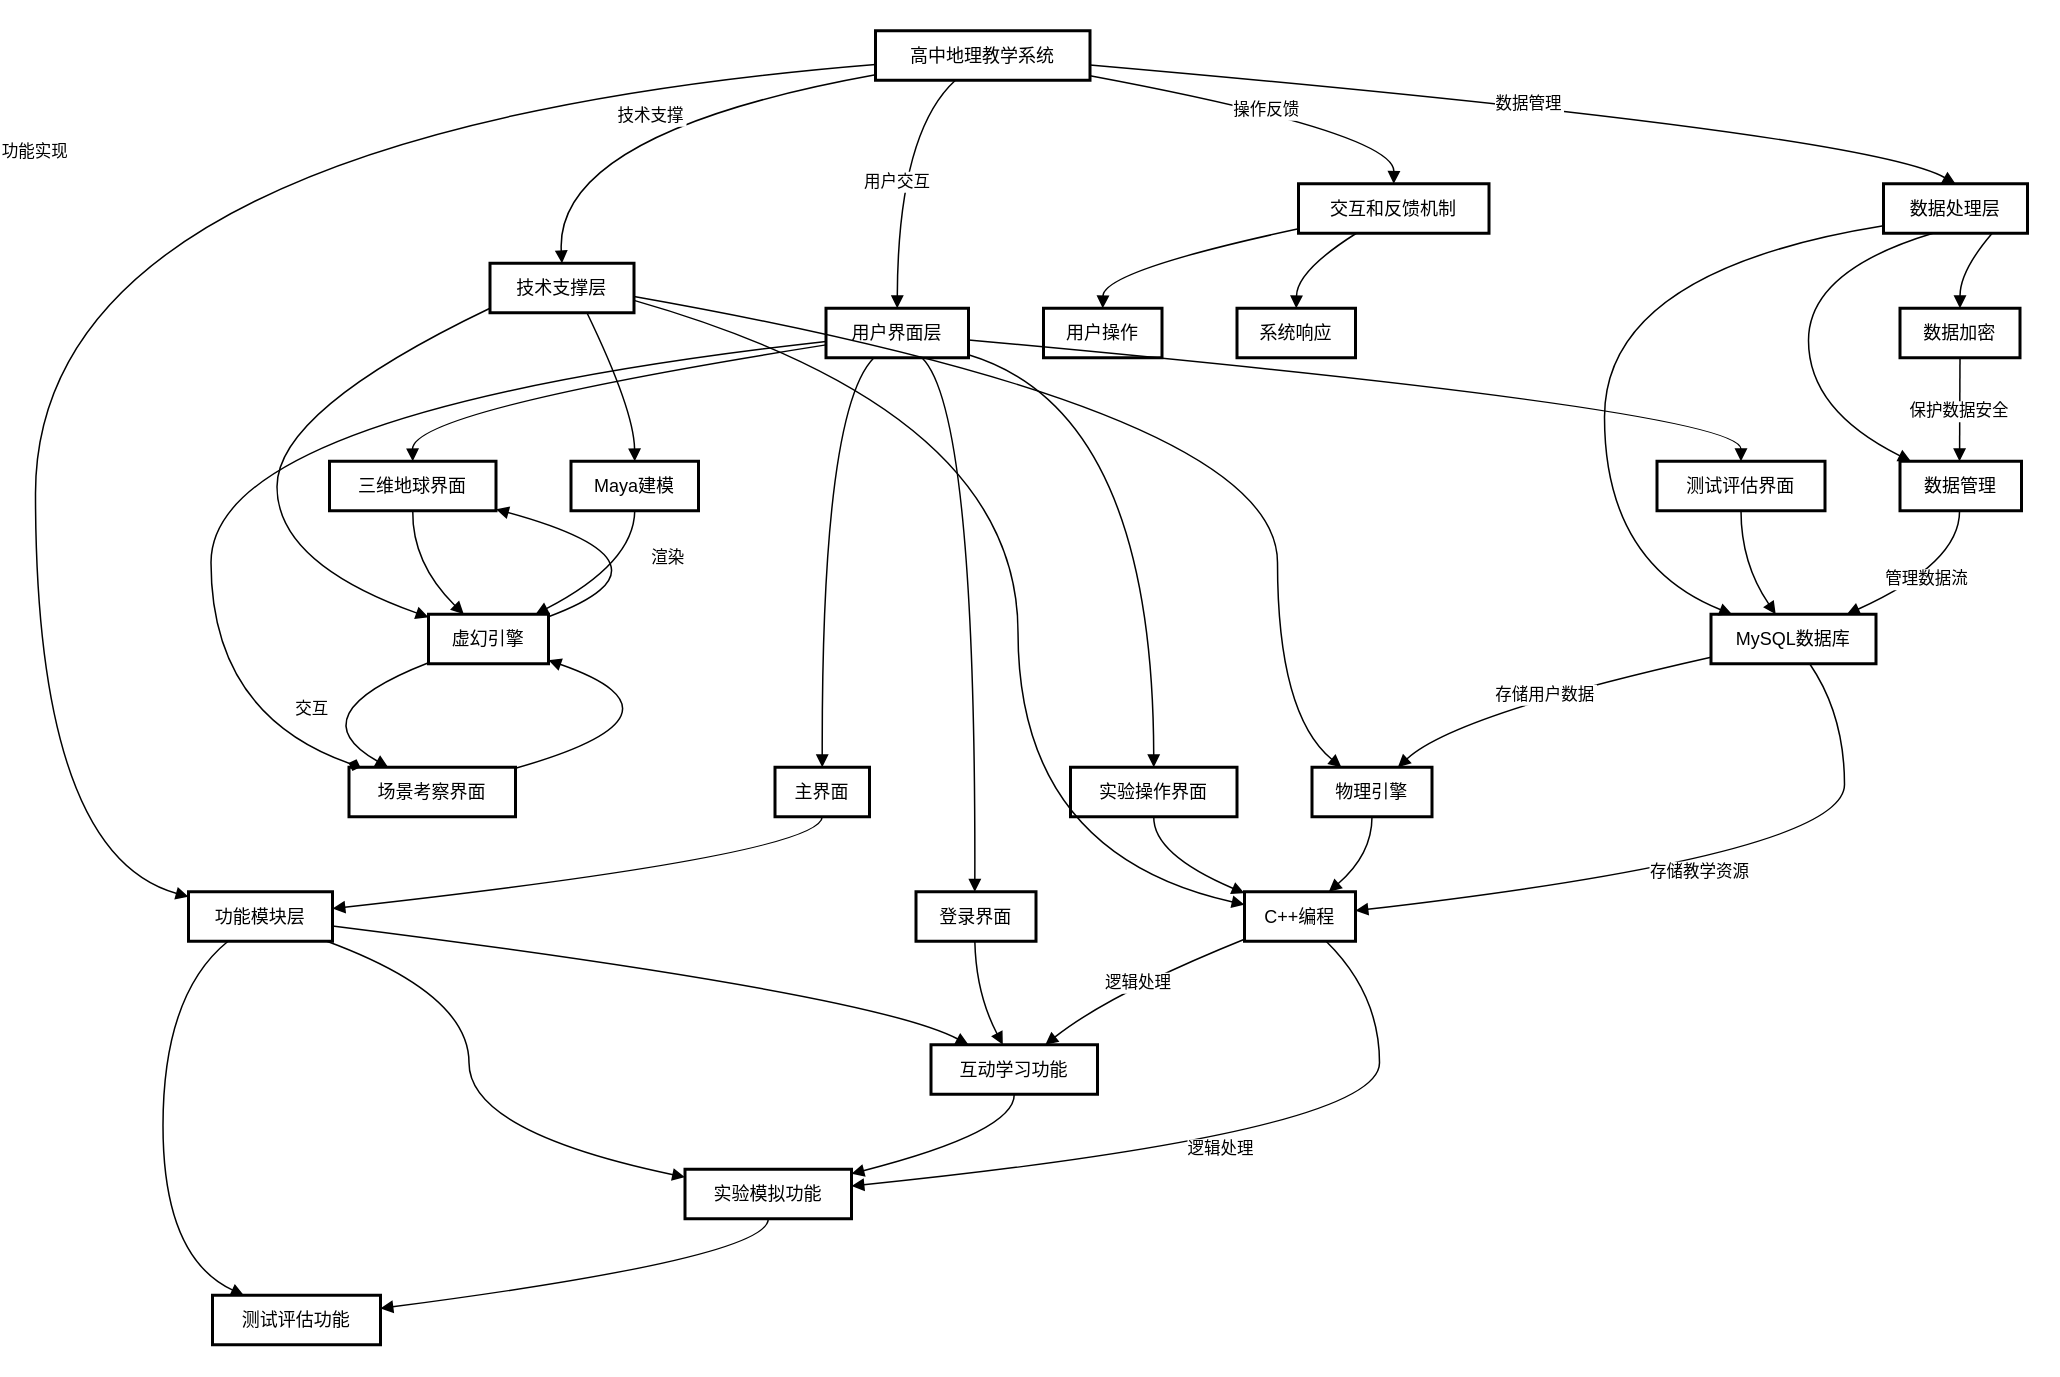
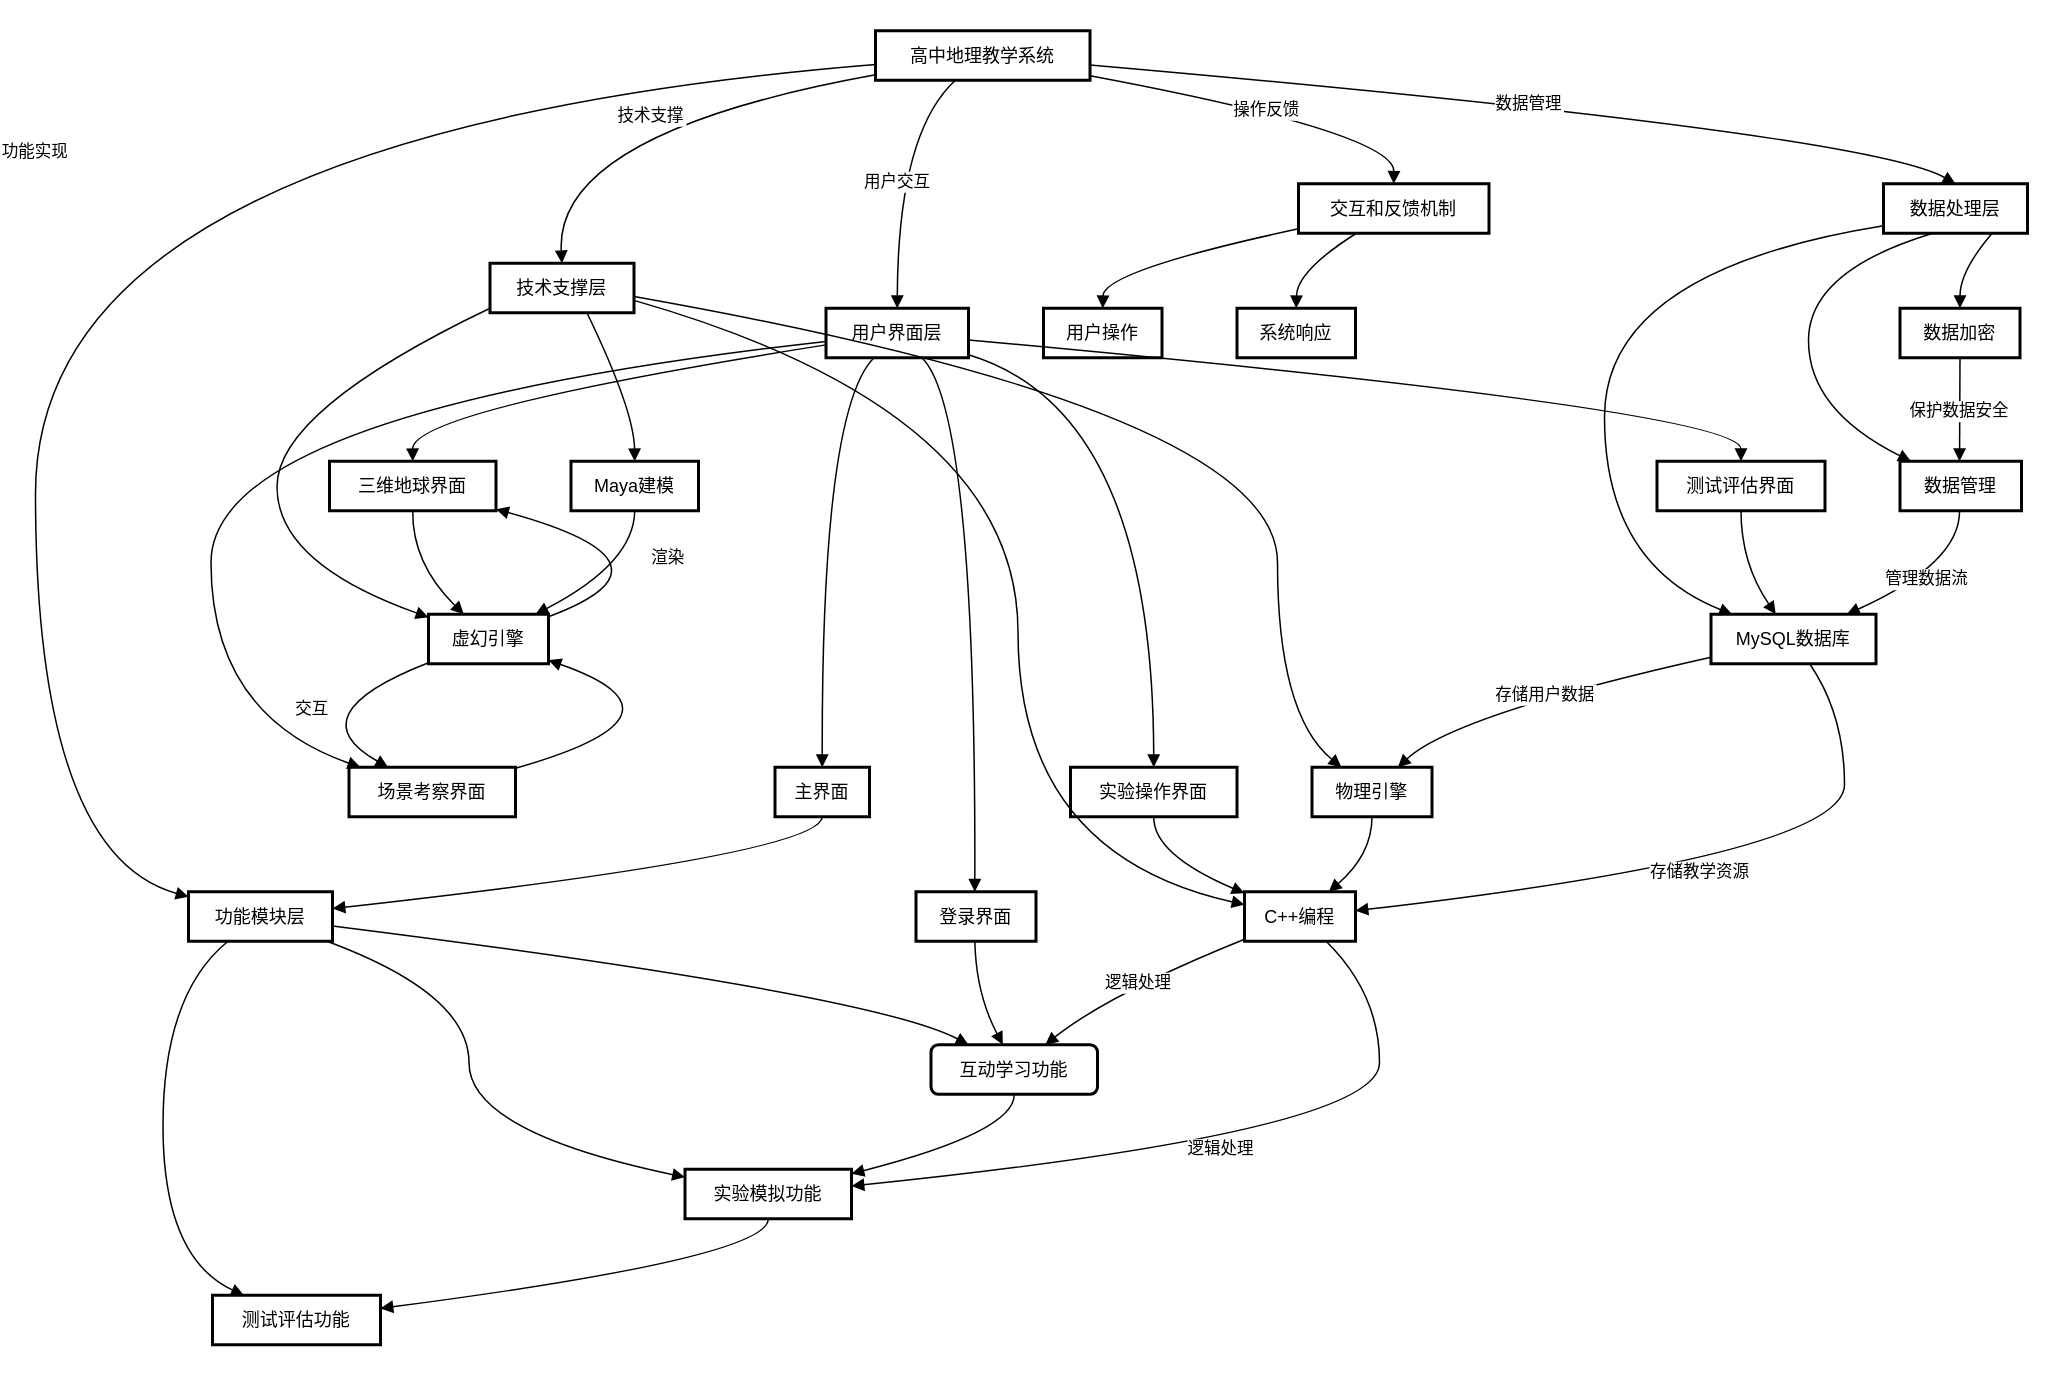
edge "用户界面层" -> "场景考察界面": arrowhead diamond -> block
node "互动学习功能": shape rectangle -> rounded rectangle
